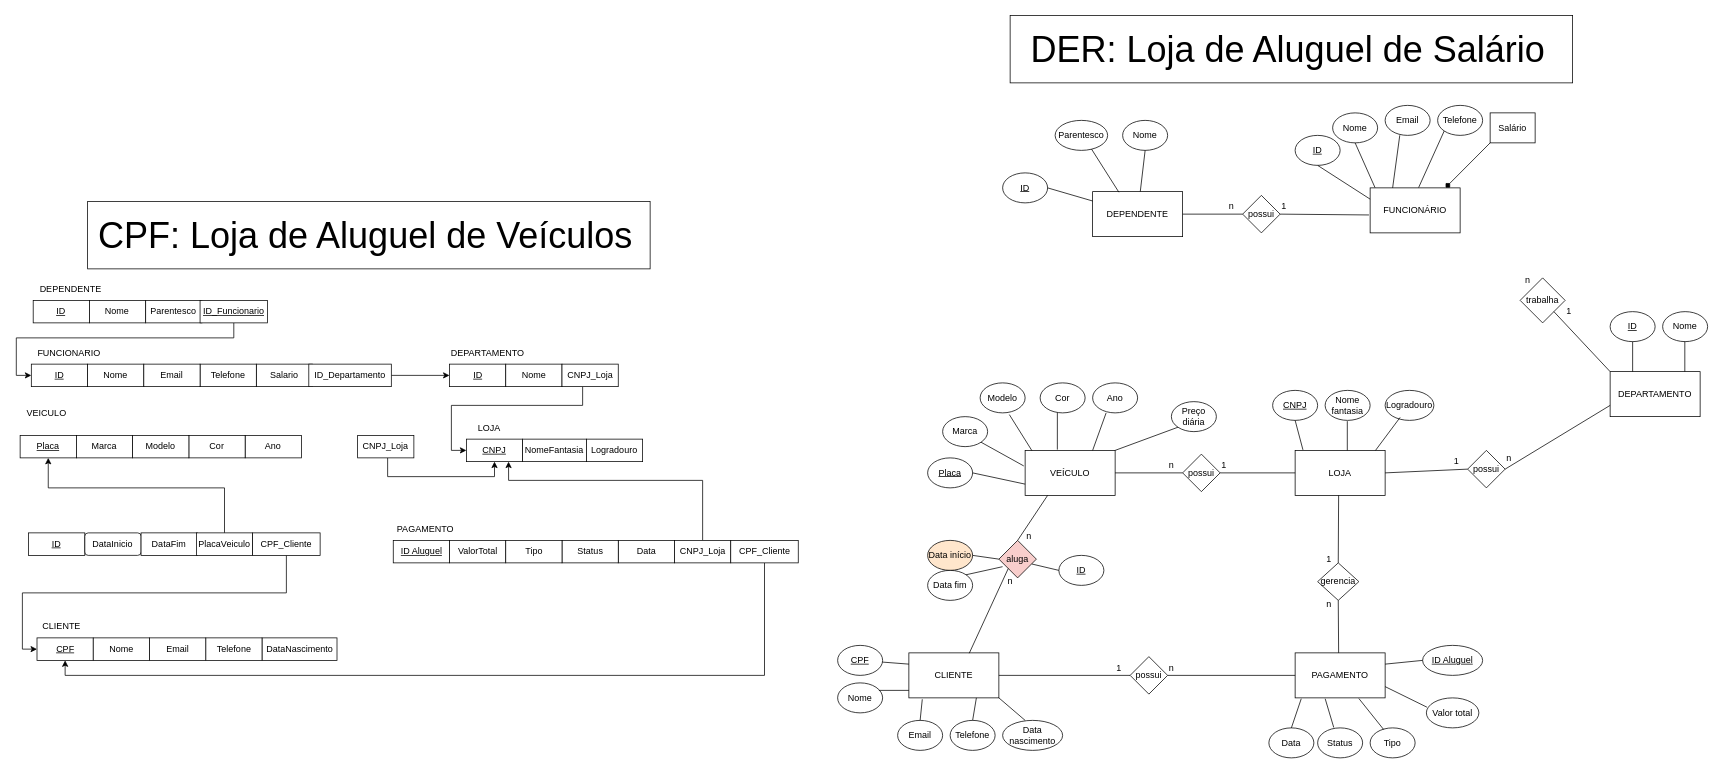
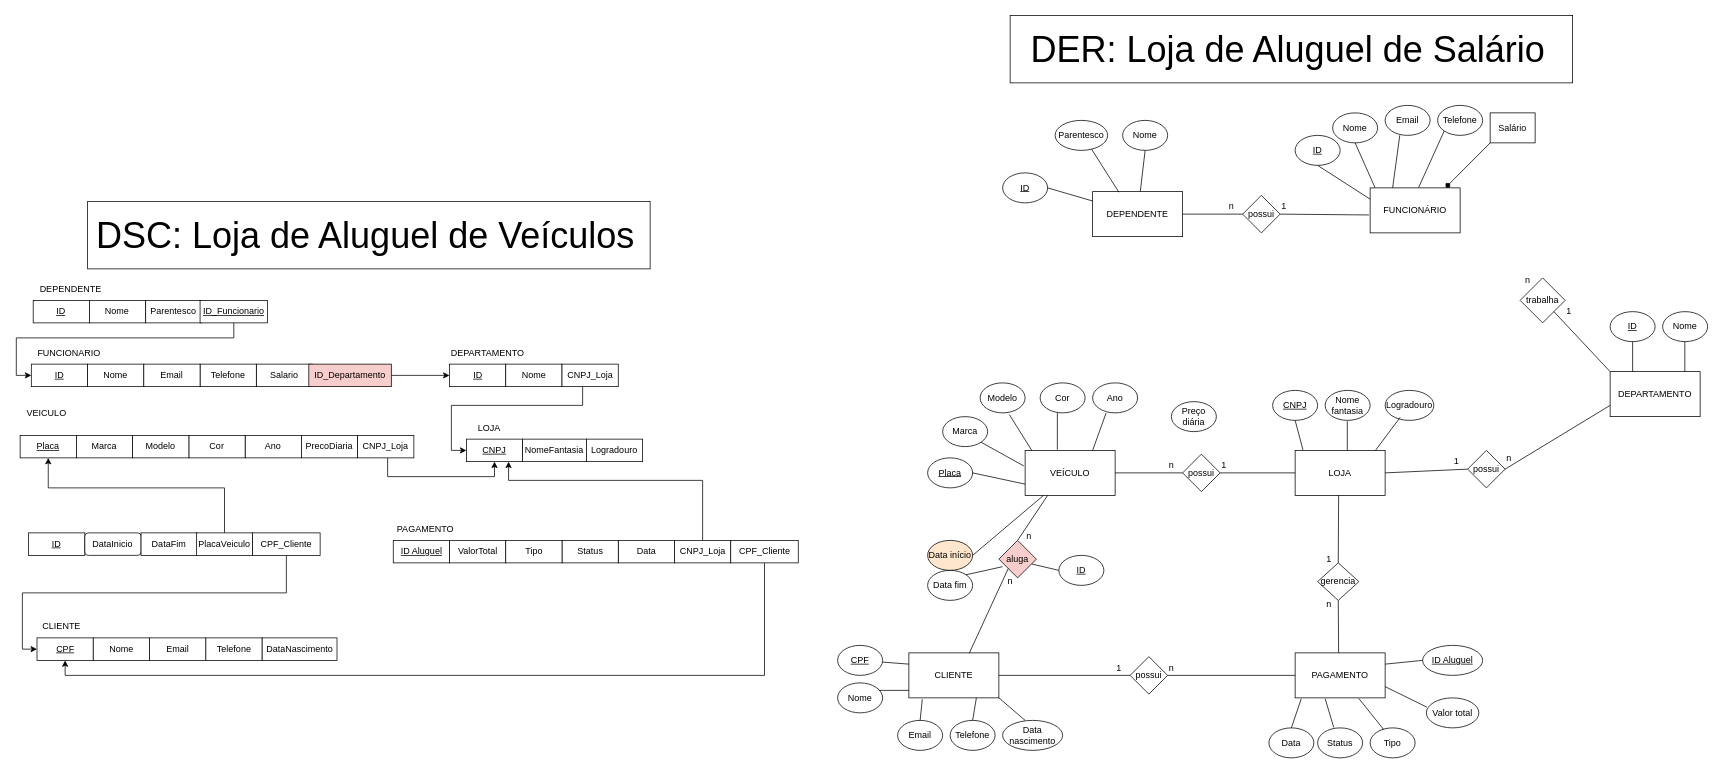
node "CPF: Loja de Aluguel de Veículos": label "CPF: Loja de Aluguel de Veículos" -> "DSC: Loja de Aluguel de Veículos"
node "ID_Departamento": fillcolor #ffffff -> #f8cecc
edge "Preço diária" -- "VEÍCULO": removed
node "PrecoDiaria": added
edge "Data início" -- "aluga": now "Data início" -- "VEÍCULO"
